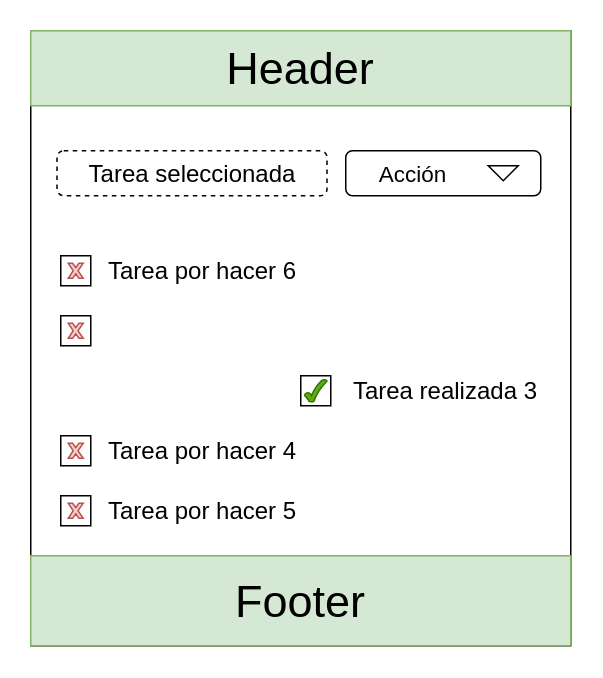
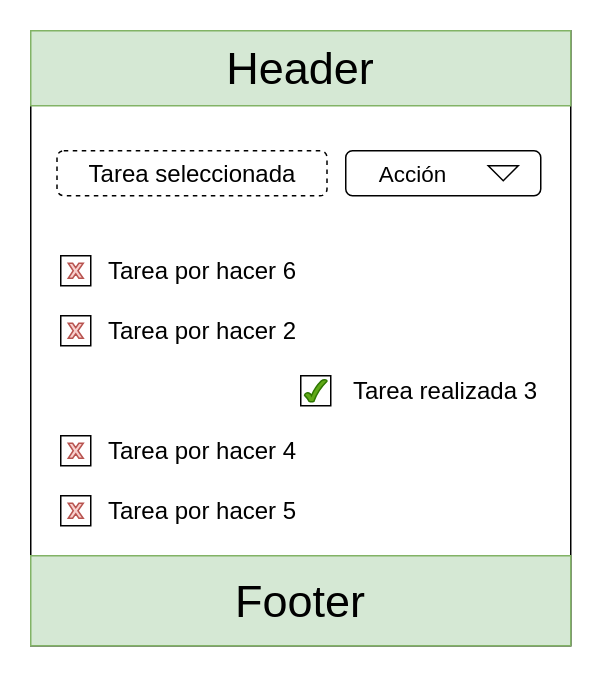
node "Tarea por hacer 2": added
